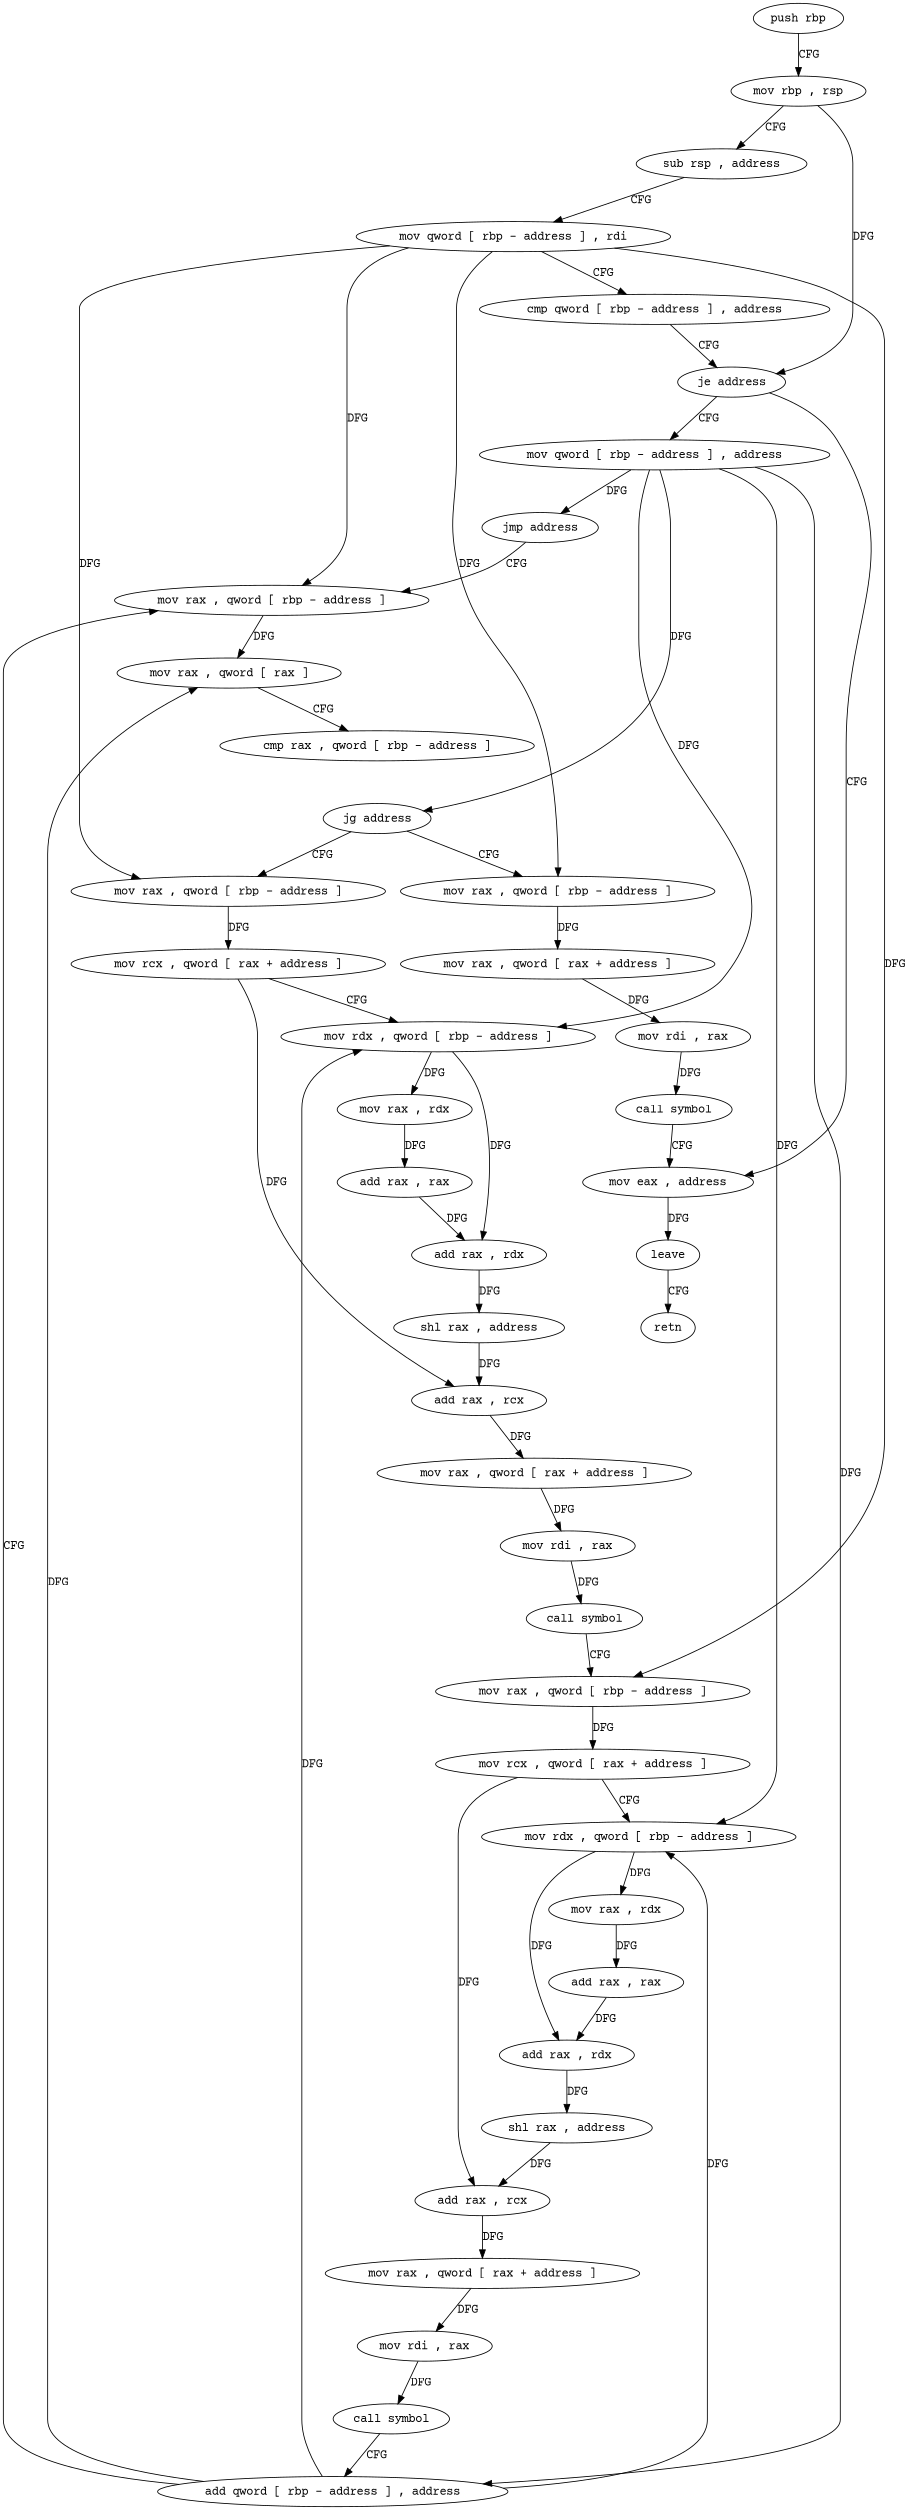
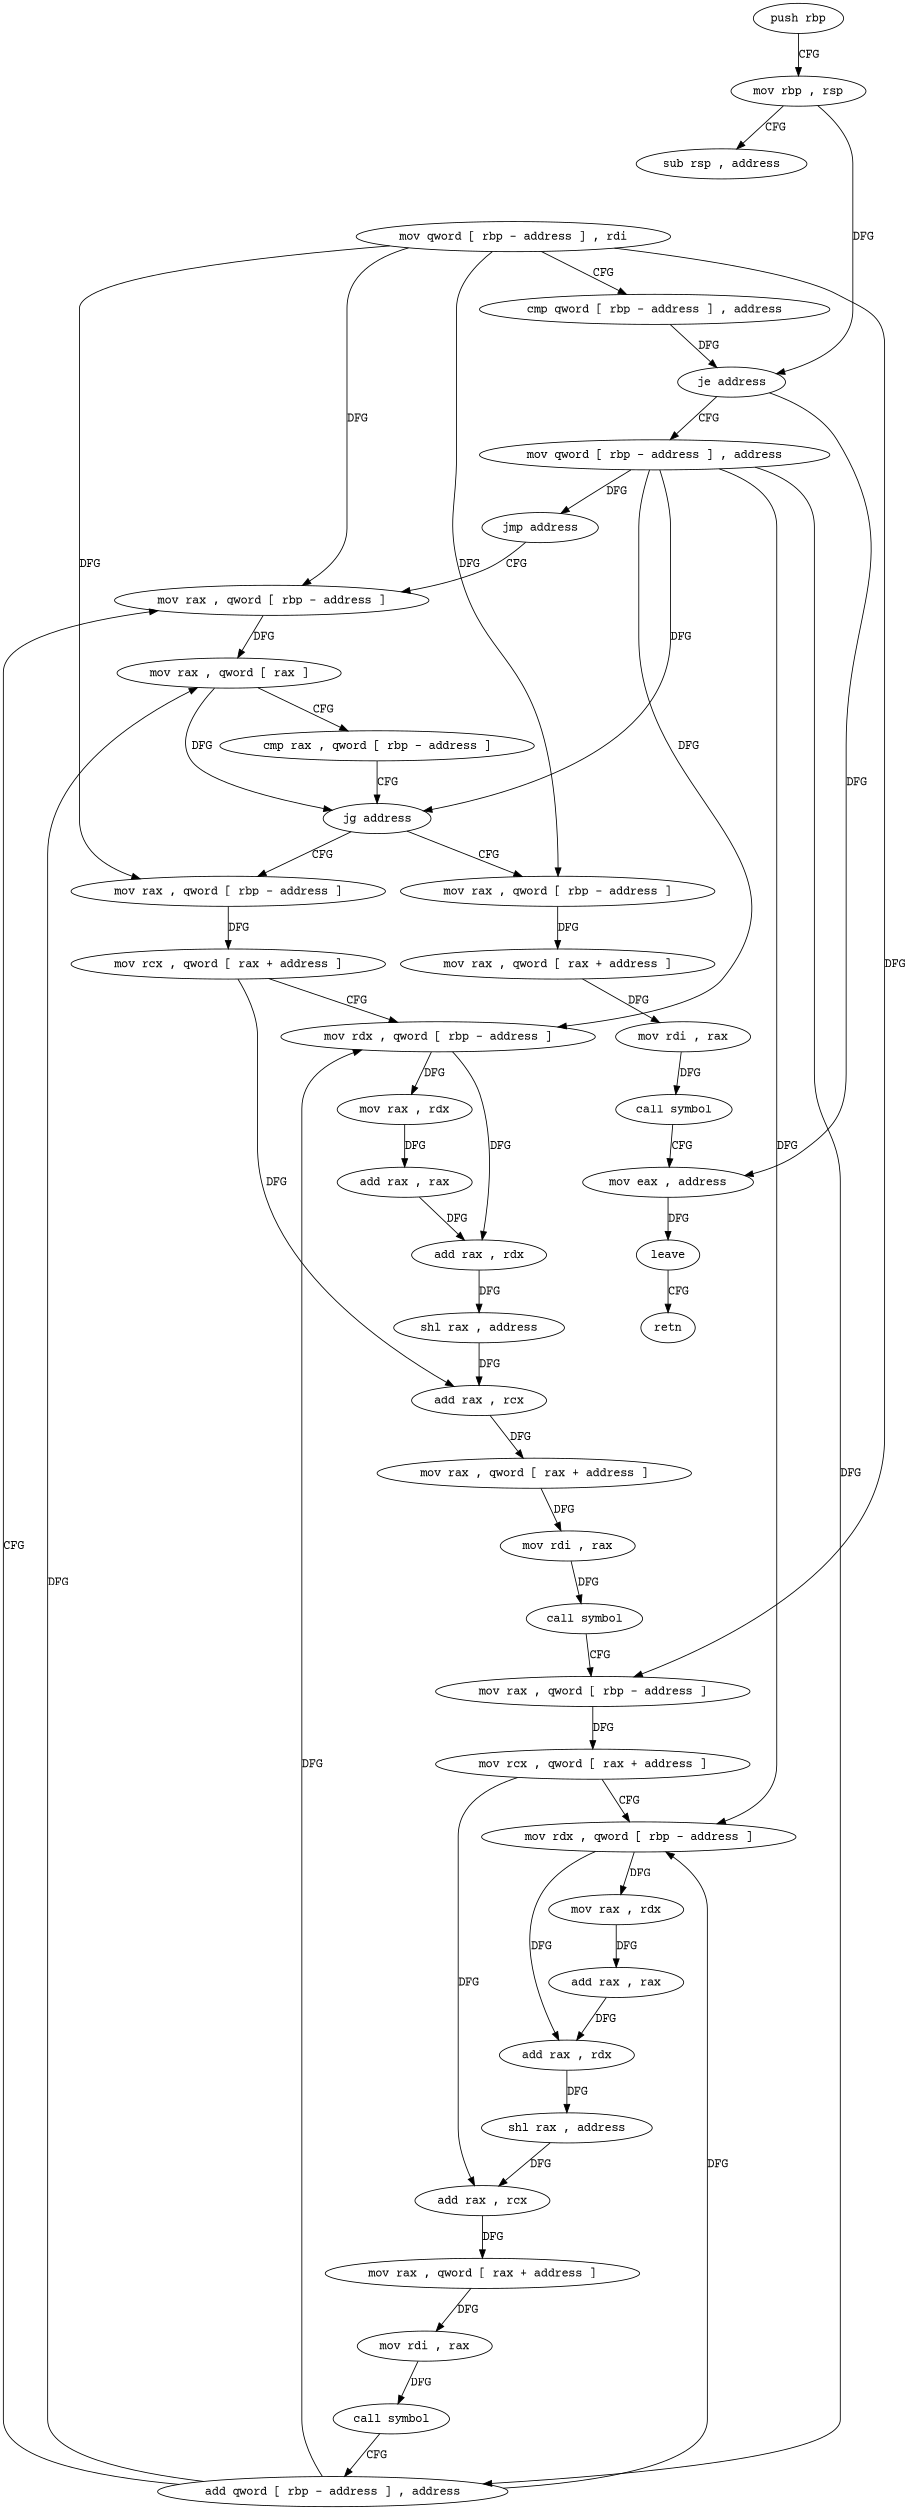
edge "sub rsp , address" -> "mov qword [ rbp - address ] , rdi": removed, label "CFG"
edge "cmp qword [ rbp - address ] , address" -> "je address": label "CFG" -> "DFG"
edge "mov rax , qword [ rax ]" -> "jg address": added, label "DFG"
edge "cmp rax , qword [ rbp - address ]" -> "jg address": added, label "CFG"
edge "je address" -> "mov eax , address": label "CFG" -> "DFG"
